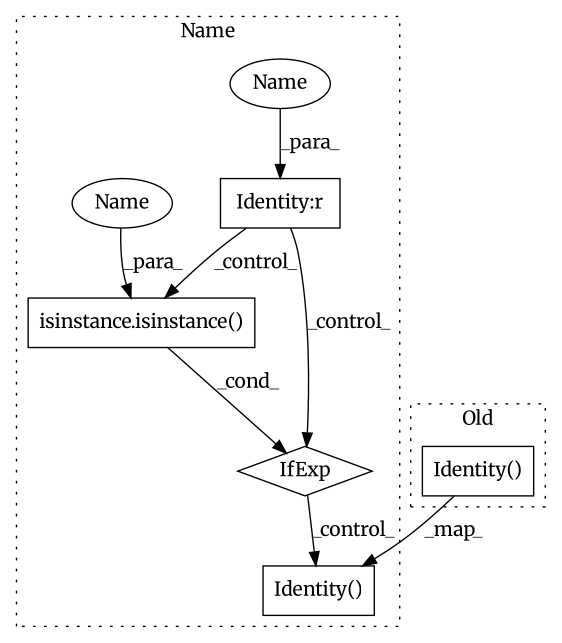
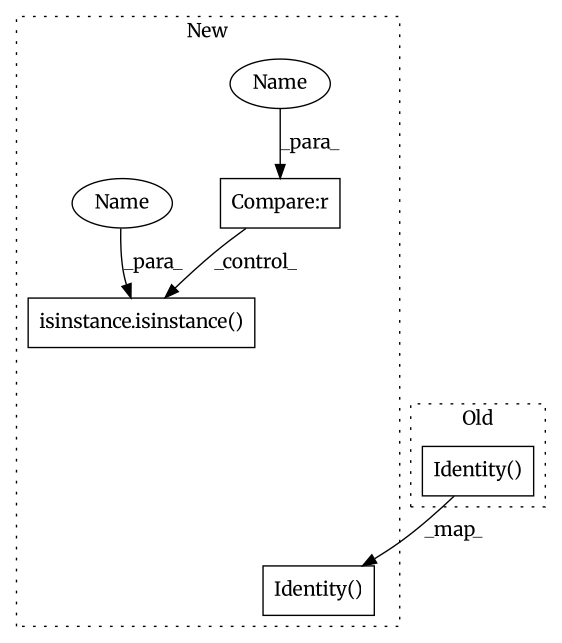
cluster "Name": label "Name" -> "New"
node "Identity:r": label "Identity:r" -> "Compare:r"
node "IfExp": removed
